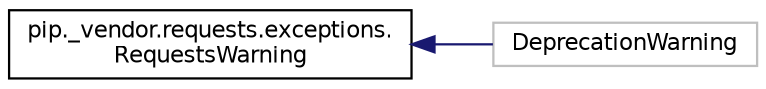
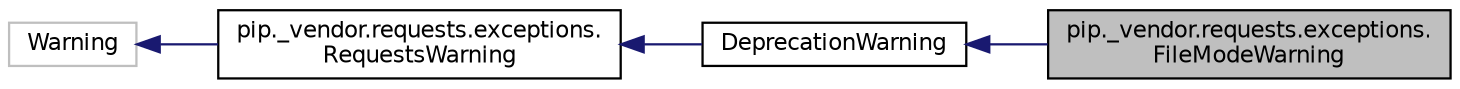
node "Warning": added
node "DeprecationWarning": color grey75 -> black
node "pip._vendor.requests.exceptions. FileModeWarning": added
